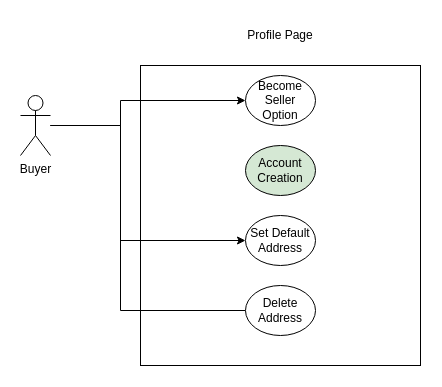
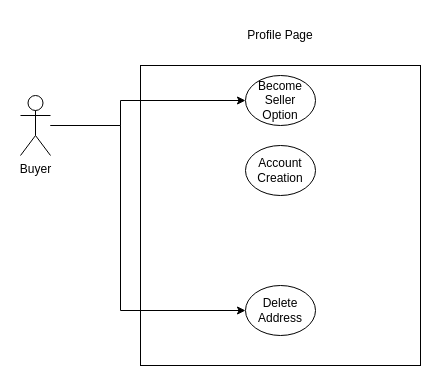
node "Account Creation": fillcolor #d5e8d4 -> #ffffff
edge "Buyer" -> "Set Default Address": removed
node "Set Default Address": removed
edge "Buyer" -- "Delete Address": arrowhead none -> classic
